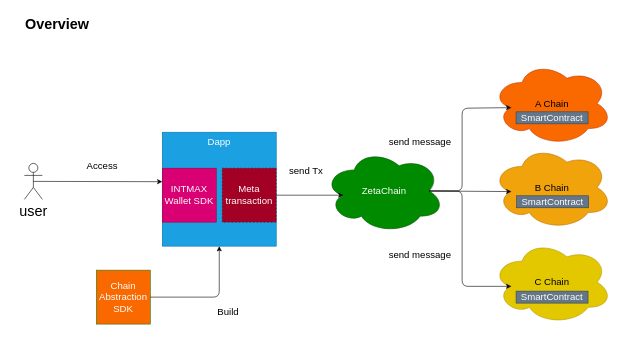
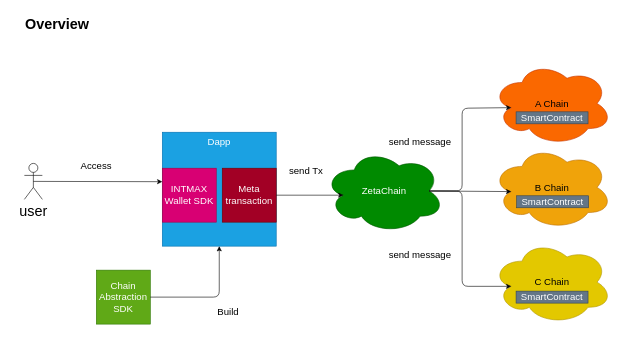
node "Access": moved (102, 165) -> (96, 165)
node "Meta transaction": style dashed -> solid
node "ChainAbstractionSDK": fillcolor #fa6800 -> #60a917
